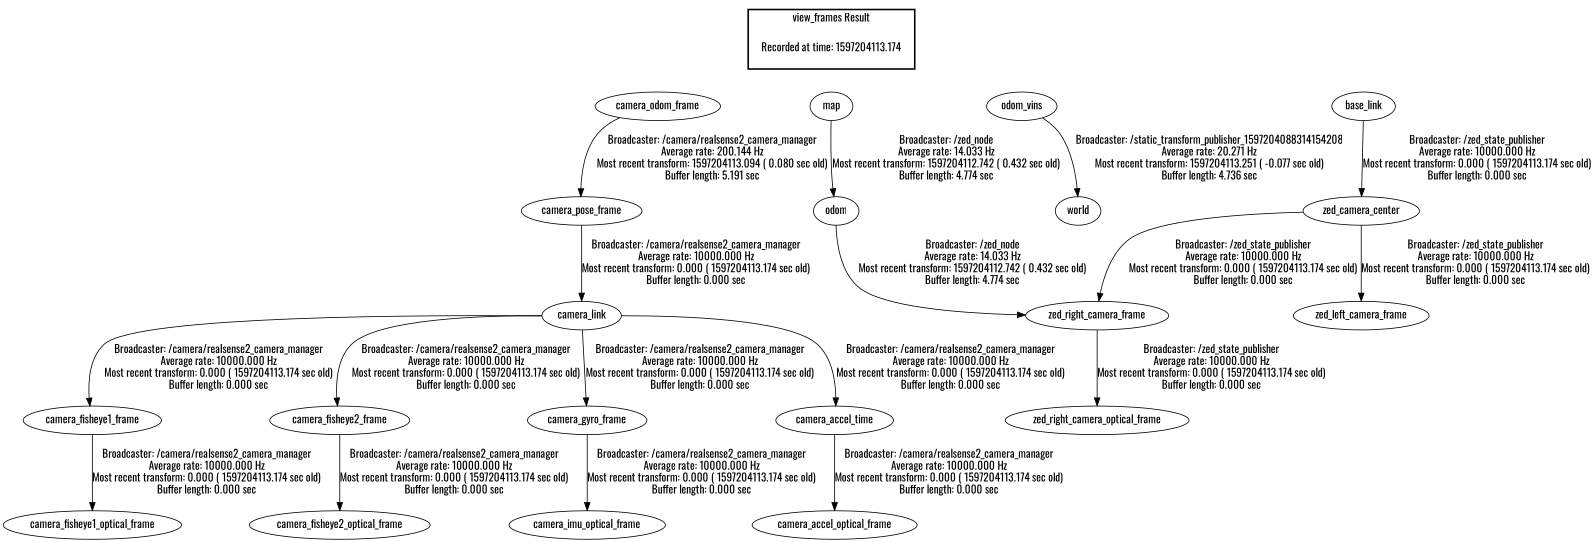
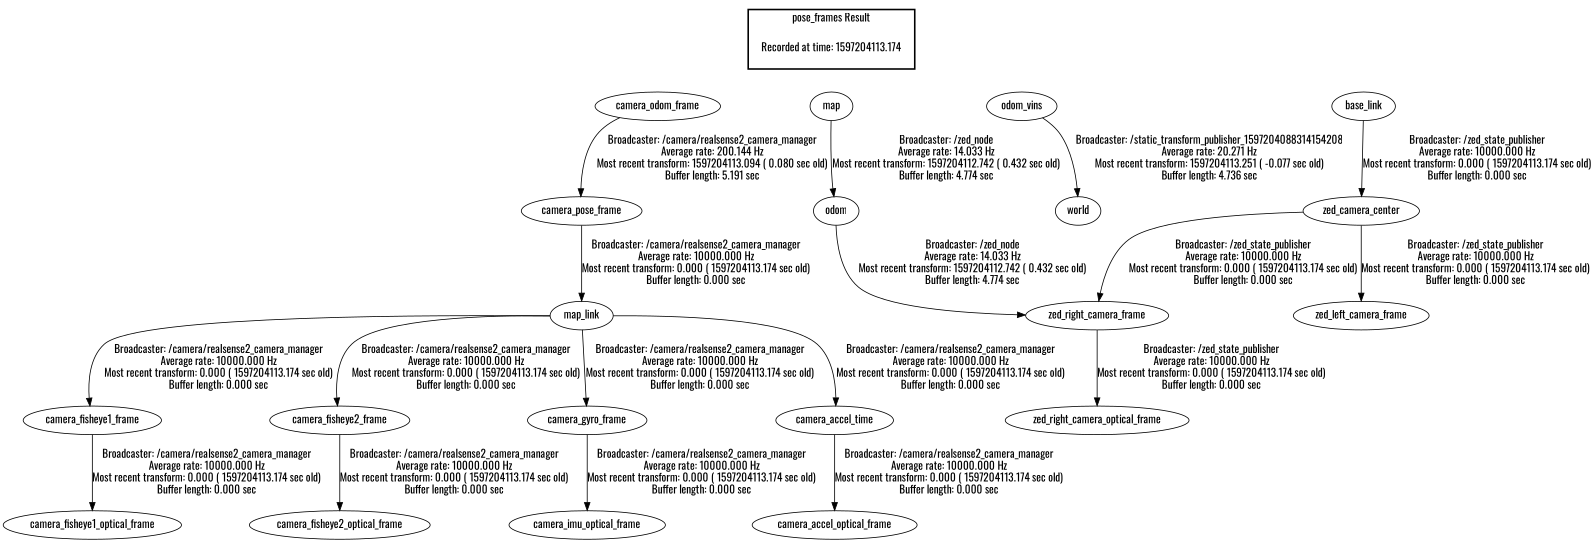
cluster "view_frames Result": label "view_frames Result" -> "pose_frames Result"
node "camera_link": label "camera_link" -> "map_link"
